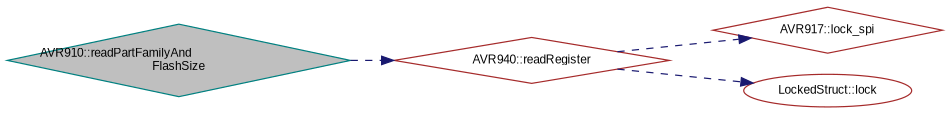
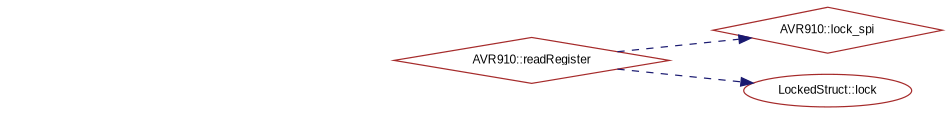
node "AVR917::lock_spi": label "AVR917::lock_spi" -> "AVR910::lock_spi"
node "AVR910::readPartFamilyAnd FlashSize": removed
node "AVR940::readRegister": label "AVR940::readRegister" -> "AVR910::readRegister"
